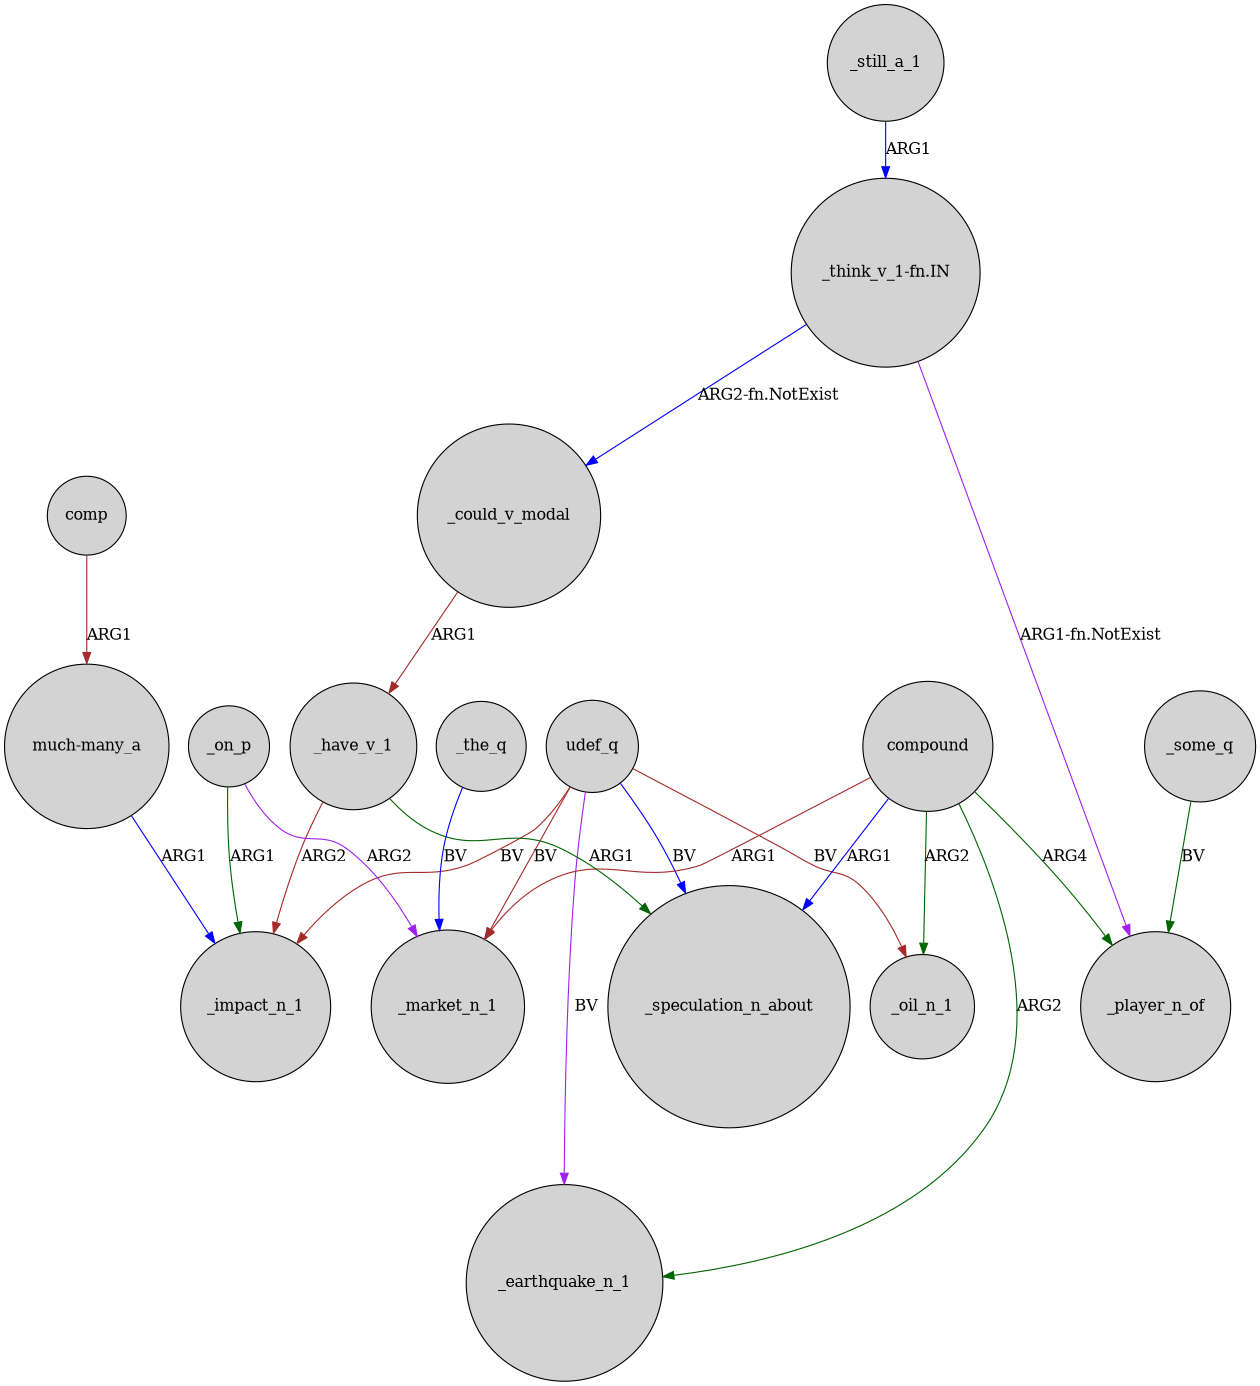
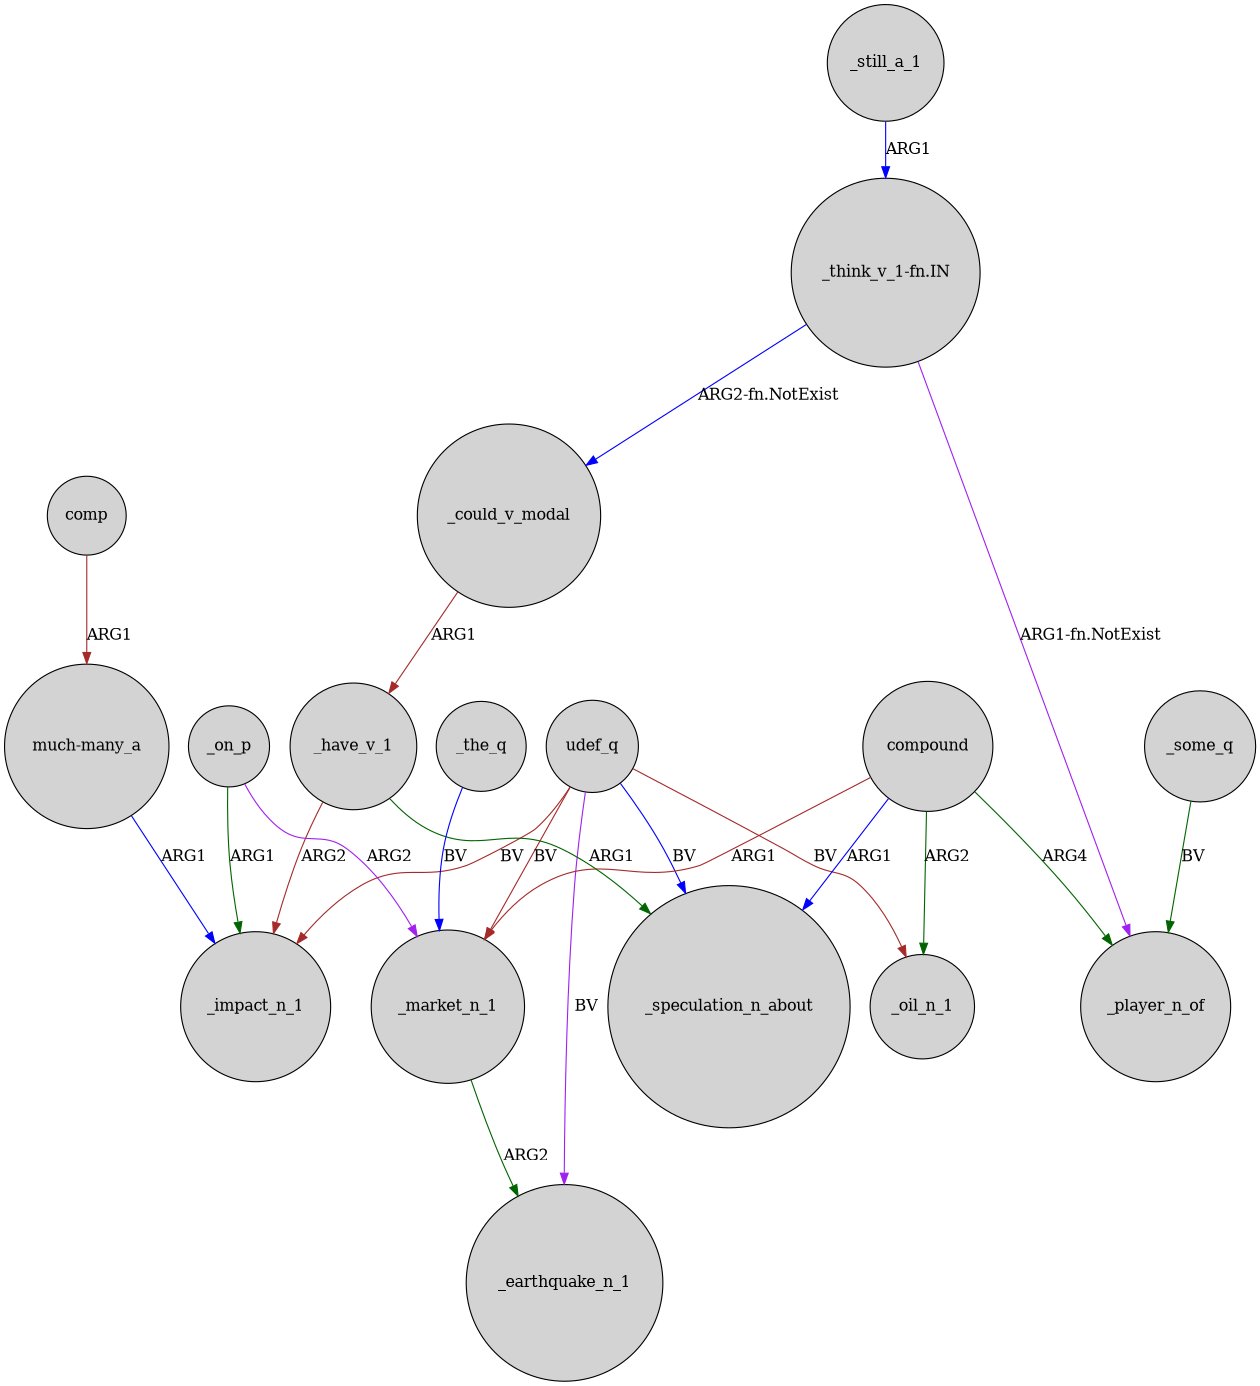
edge "compound" -> "_earthquake_n_1": now "_market_n_1" -> "_earthquake_n_1"
